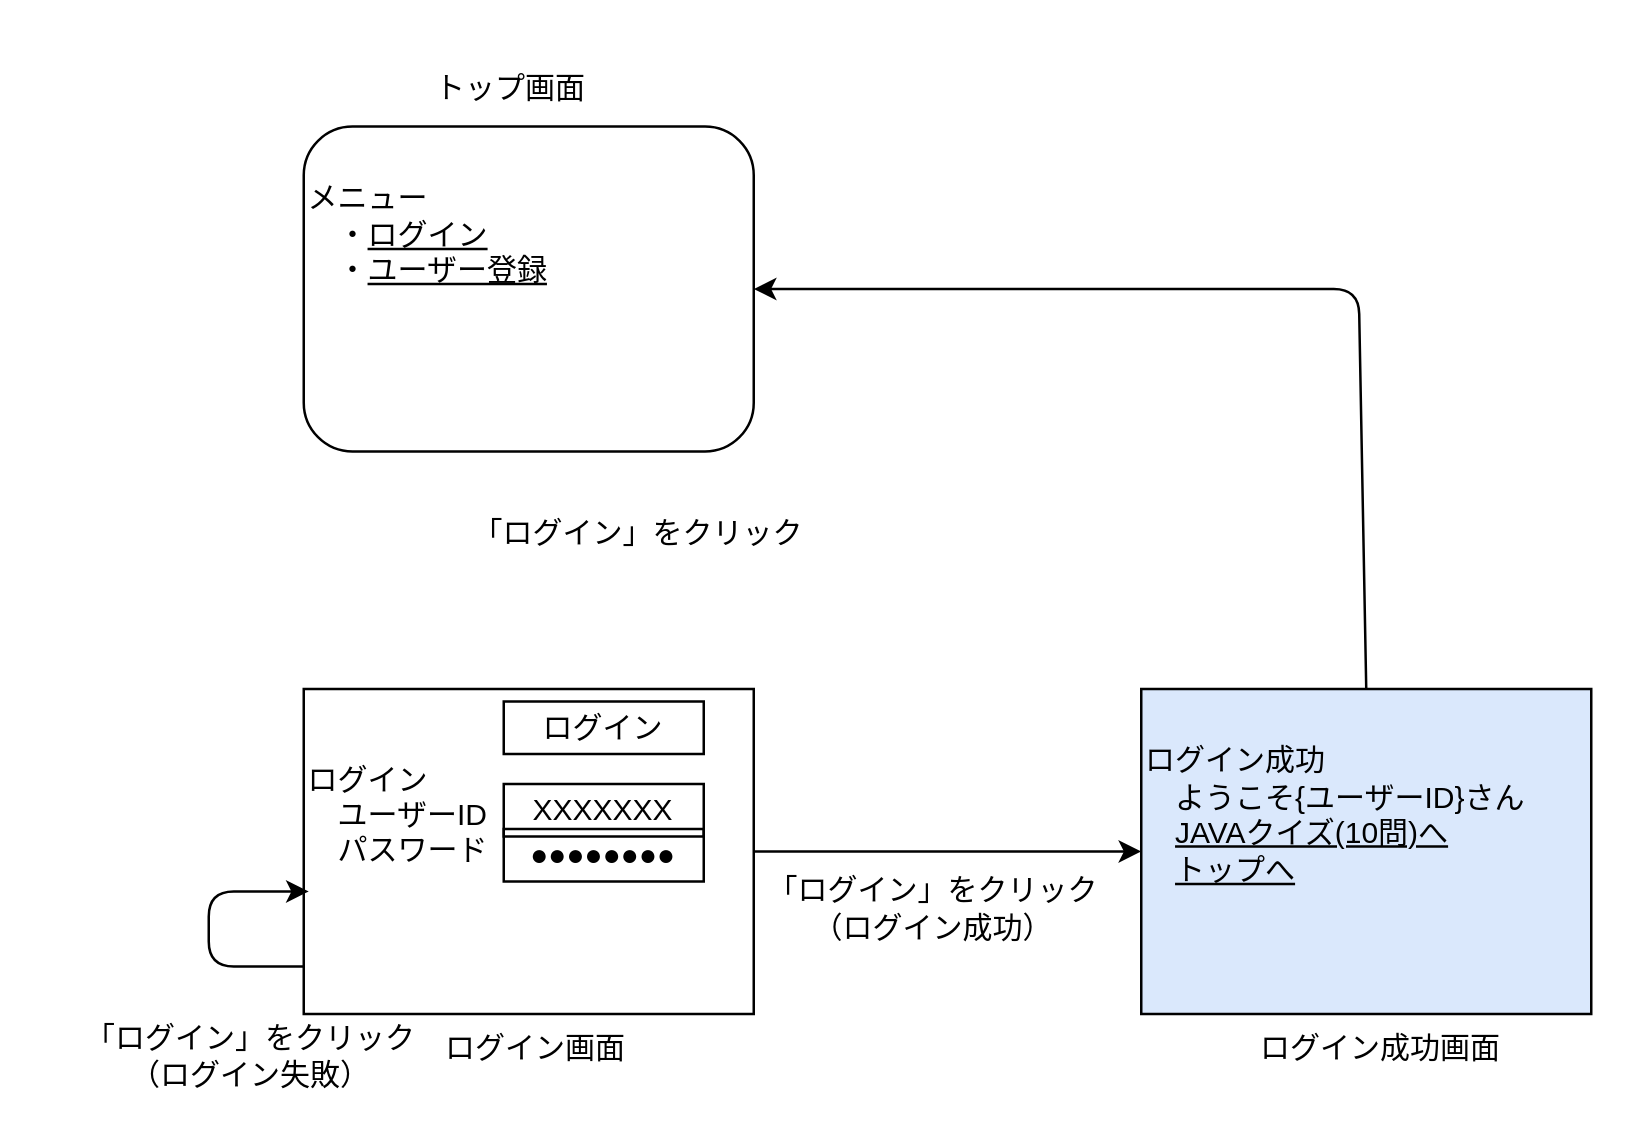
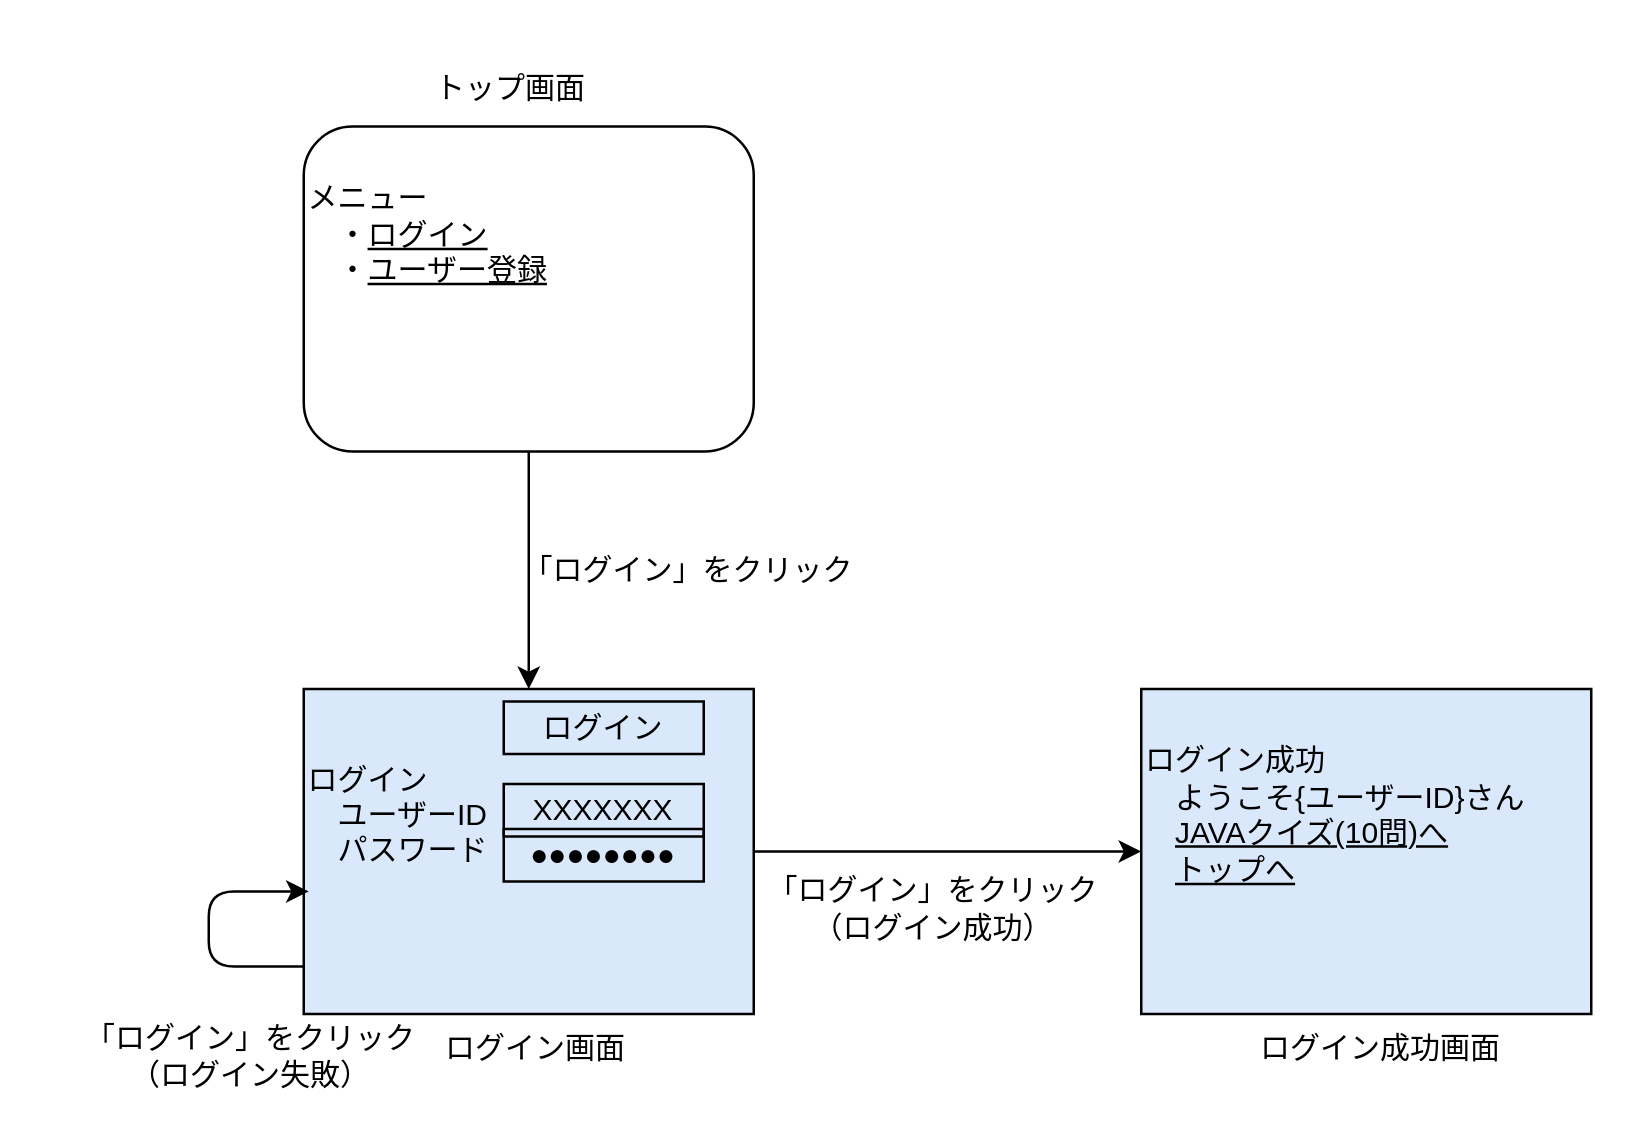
edge "ログイン成功 ようこそ{ユーザーID}さん JAVAクイズ(10問)へ トップへ" -> "メニュー ・ログイン ・ユーザー登録": removed
node "「ログイン」をクリック": moved (639, 534) -> (689, 571)
edge "メニュー ・ログイン ・ユーザー登録" -> "ログイン ユーザーID パスワード": added
node "ログイン ユーザーID パスワード": fillcolor #ffffff -> #dae8fc
